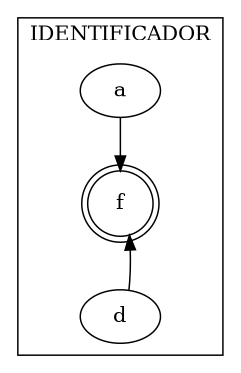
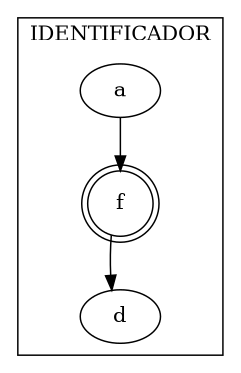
edge "d" -> "f": reversed
